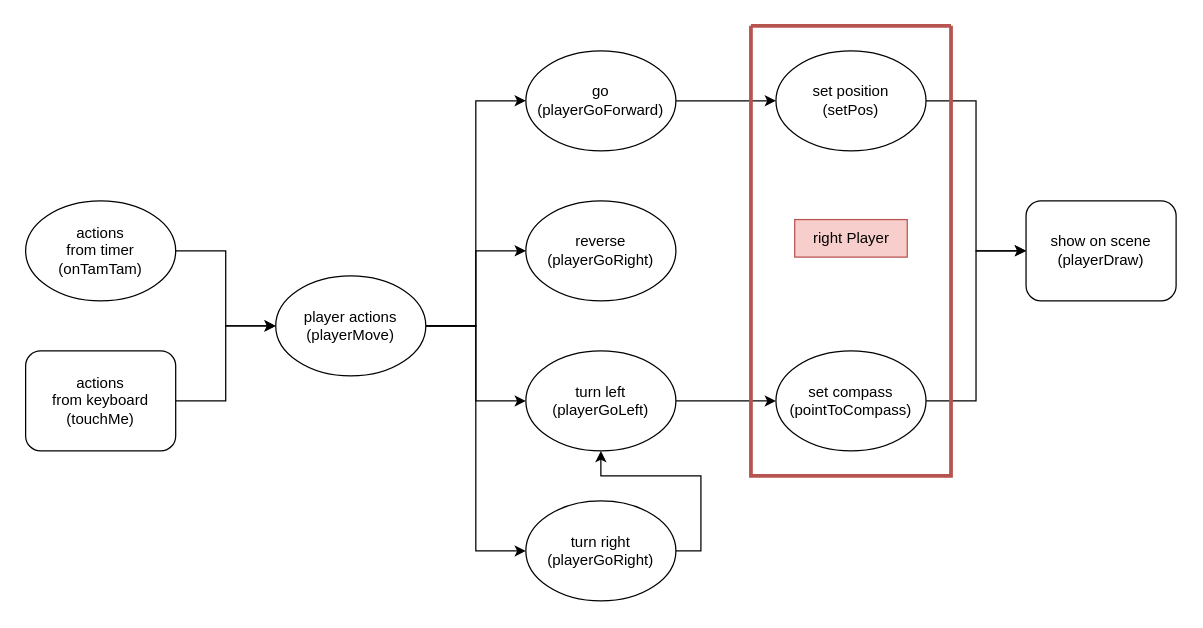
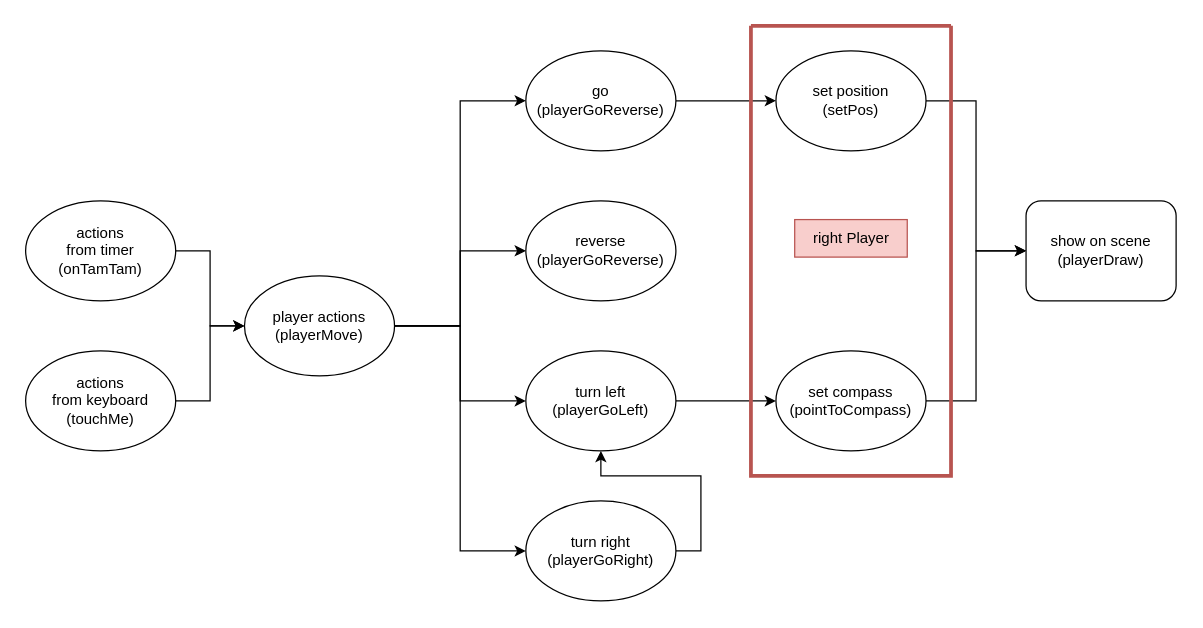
node "go (playerGoForward)": label "go (playerGoForward)" -> "go (playerGoReverse)"
node "reverse (playerGoRight)": label "reverse (playerGoRight)" -> "reverse (playerGoReverse)"
node "player actions (playerMove)": moved (351, 326) -> (319, 326)
node "actions from keyboard (touchMe)": shape rounded rectangle -> ellipse
